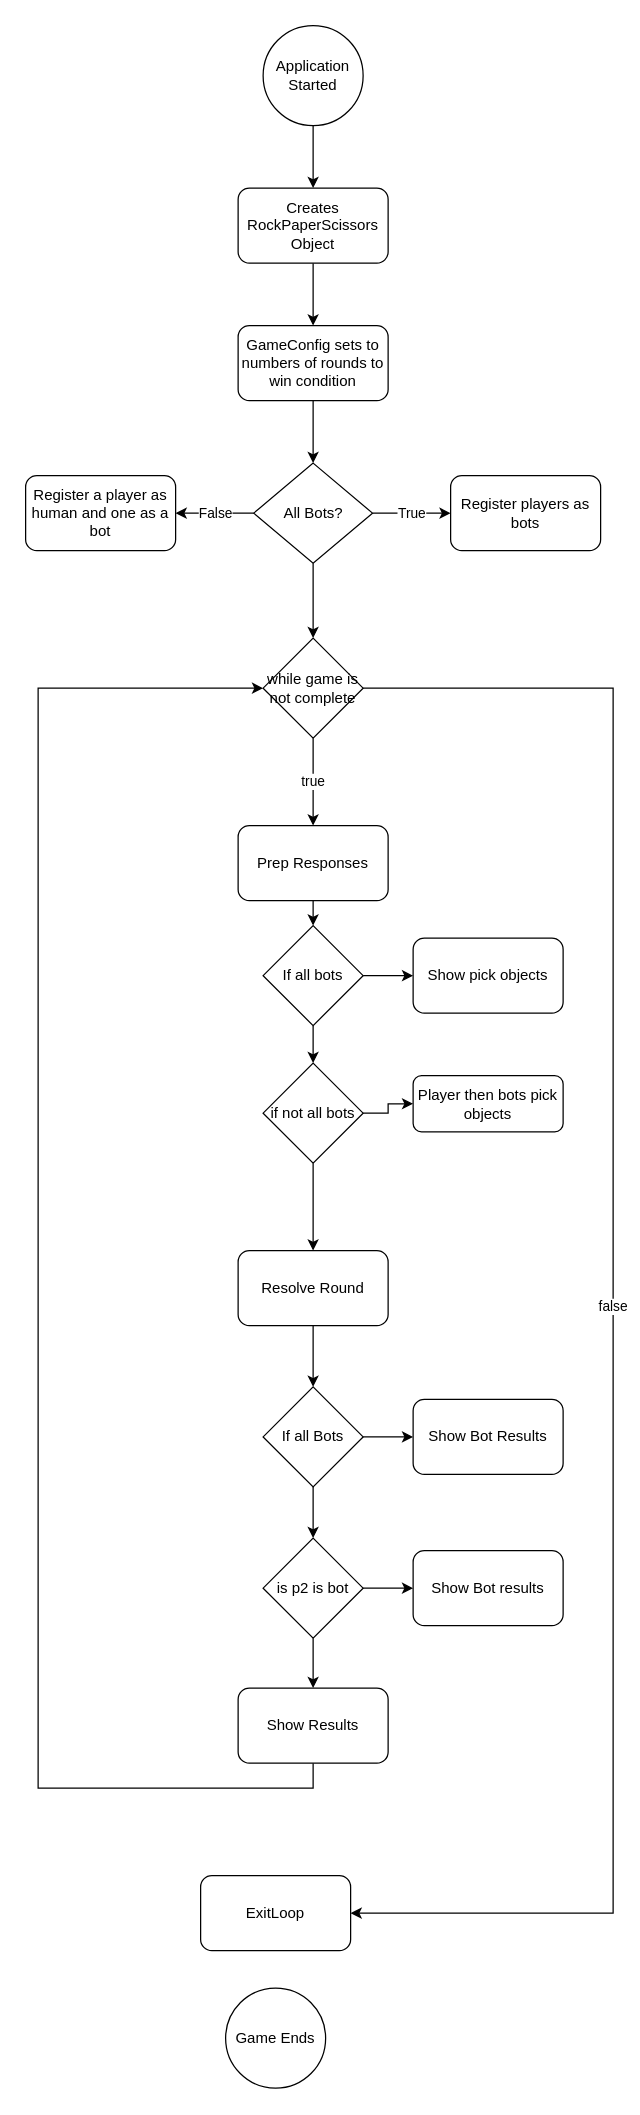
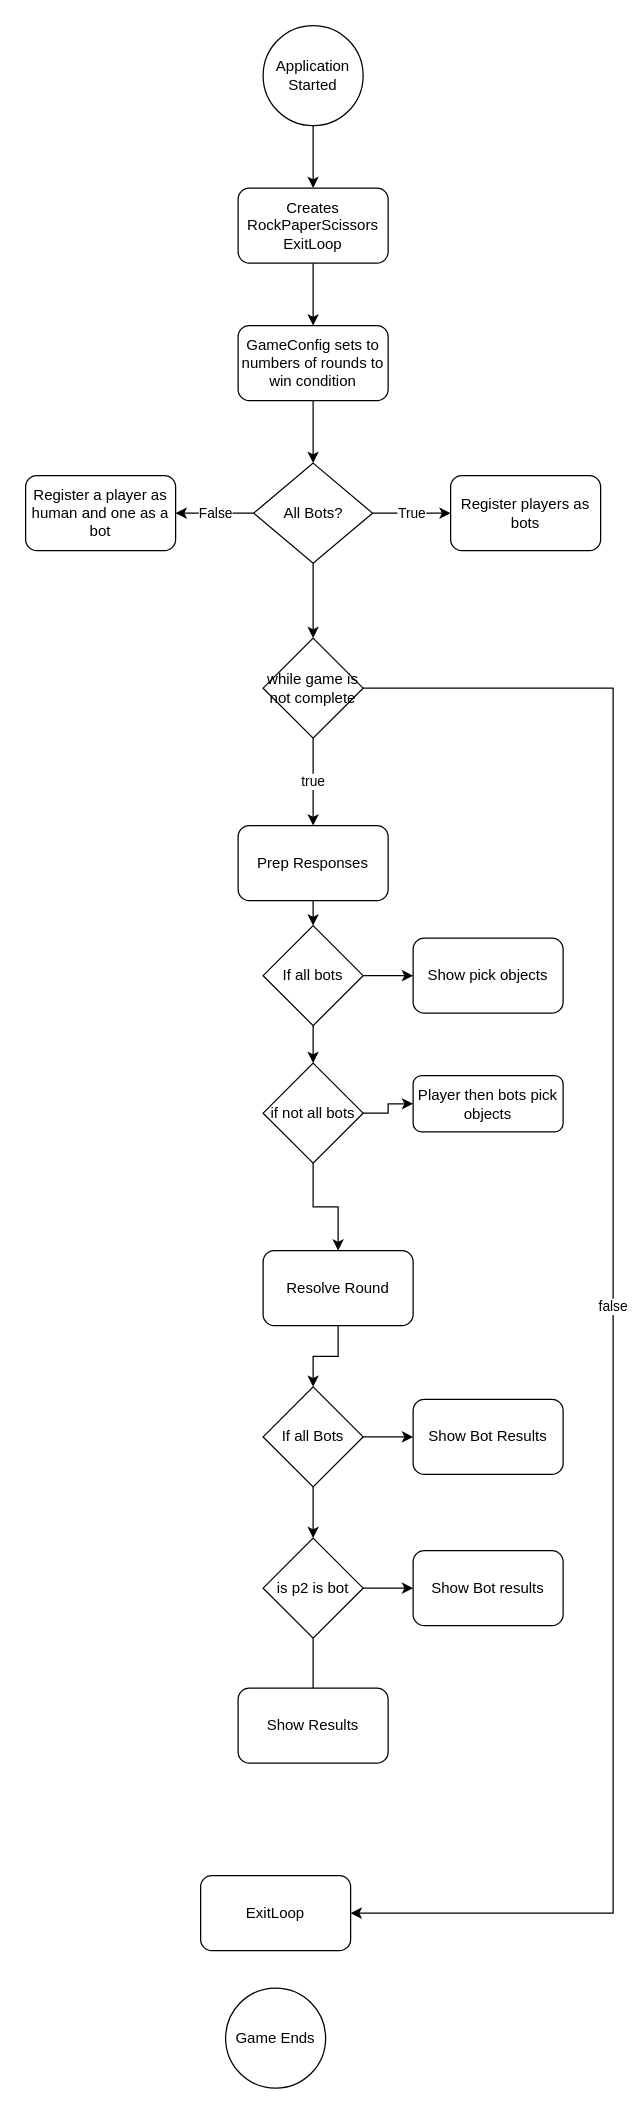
node "Creates RockPaperScissors Object": label "Creates RockPaperScissors Object" -> "Creates RockPaperScissors ExitLoop"
edge "Show Results" -> "while game is not complete": removed
node "Resolve Round": moved (313, 1288) -> (338, 1288)
edge "is p2 is bot" -> "Show Results": arrowhead classic -> none
